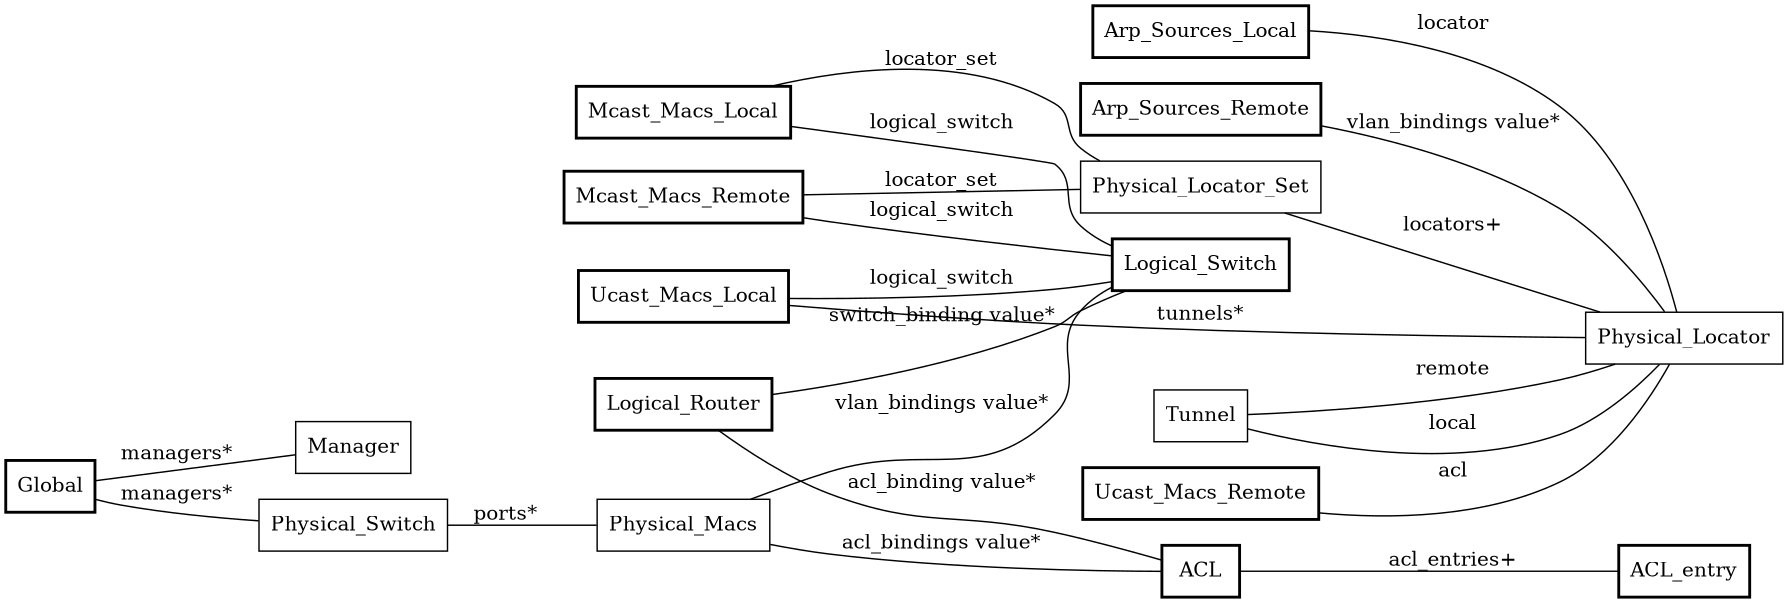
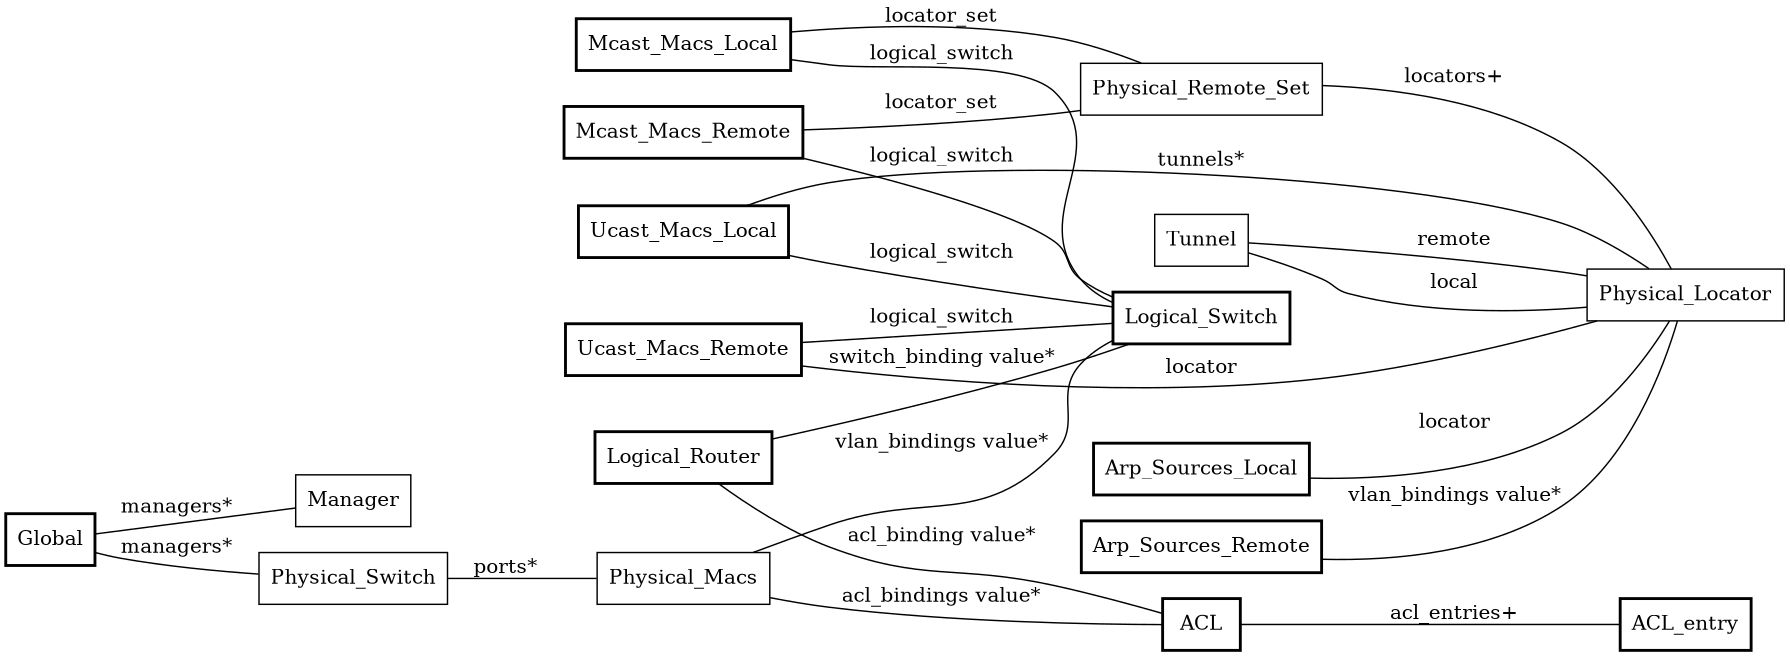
node "Physical_Locator_Set": label "Physical_Locator_Set" -> "Physical_Remote_Set"
edge "Logical_Switch" -- "Ucast_Macs_Remote": added, label "logical_switch"
edge "Physical_Locator" -- "Ucast_Macs_Remote": label "acl" -> "locator"
